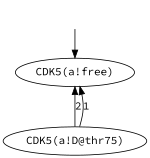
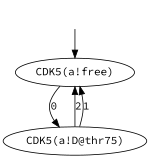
edge "CDK5(a!free)" -> "CDK5(a!D@thr75)": added, label "0"
